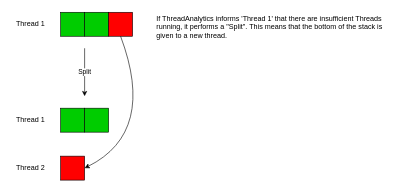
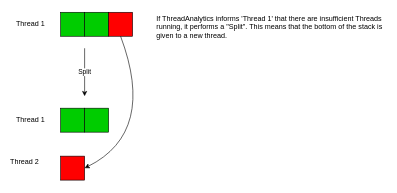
node "Thread 2": moved (30, 168) -> (24, 162)
